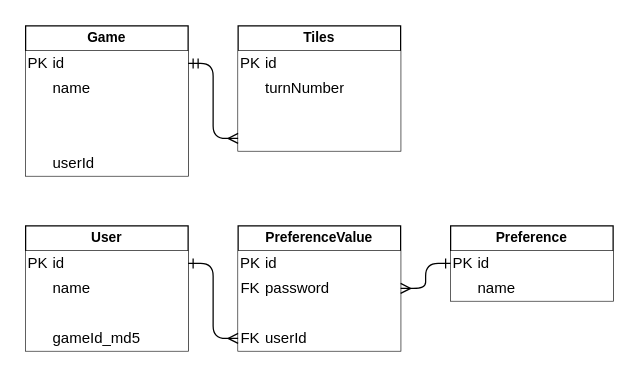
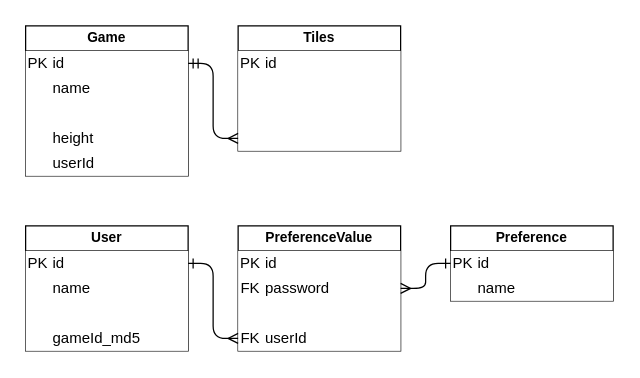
node "turnNumber": removed
node "height": added
